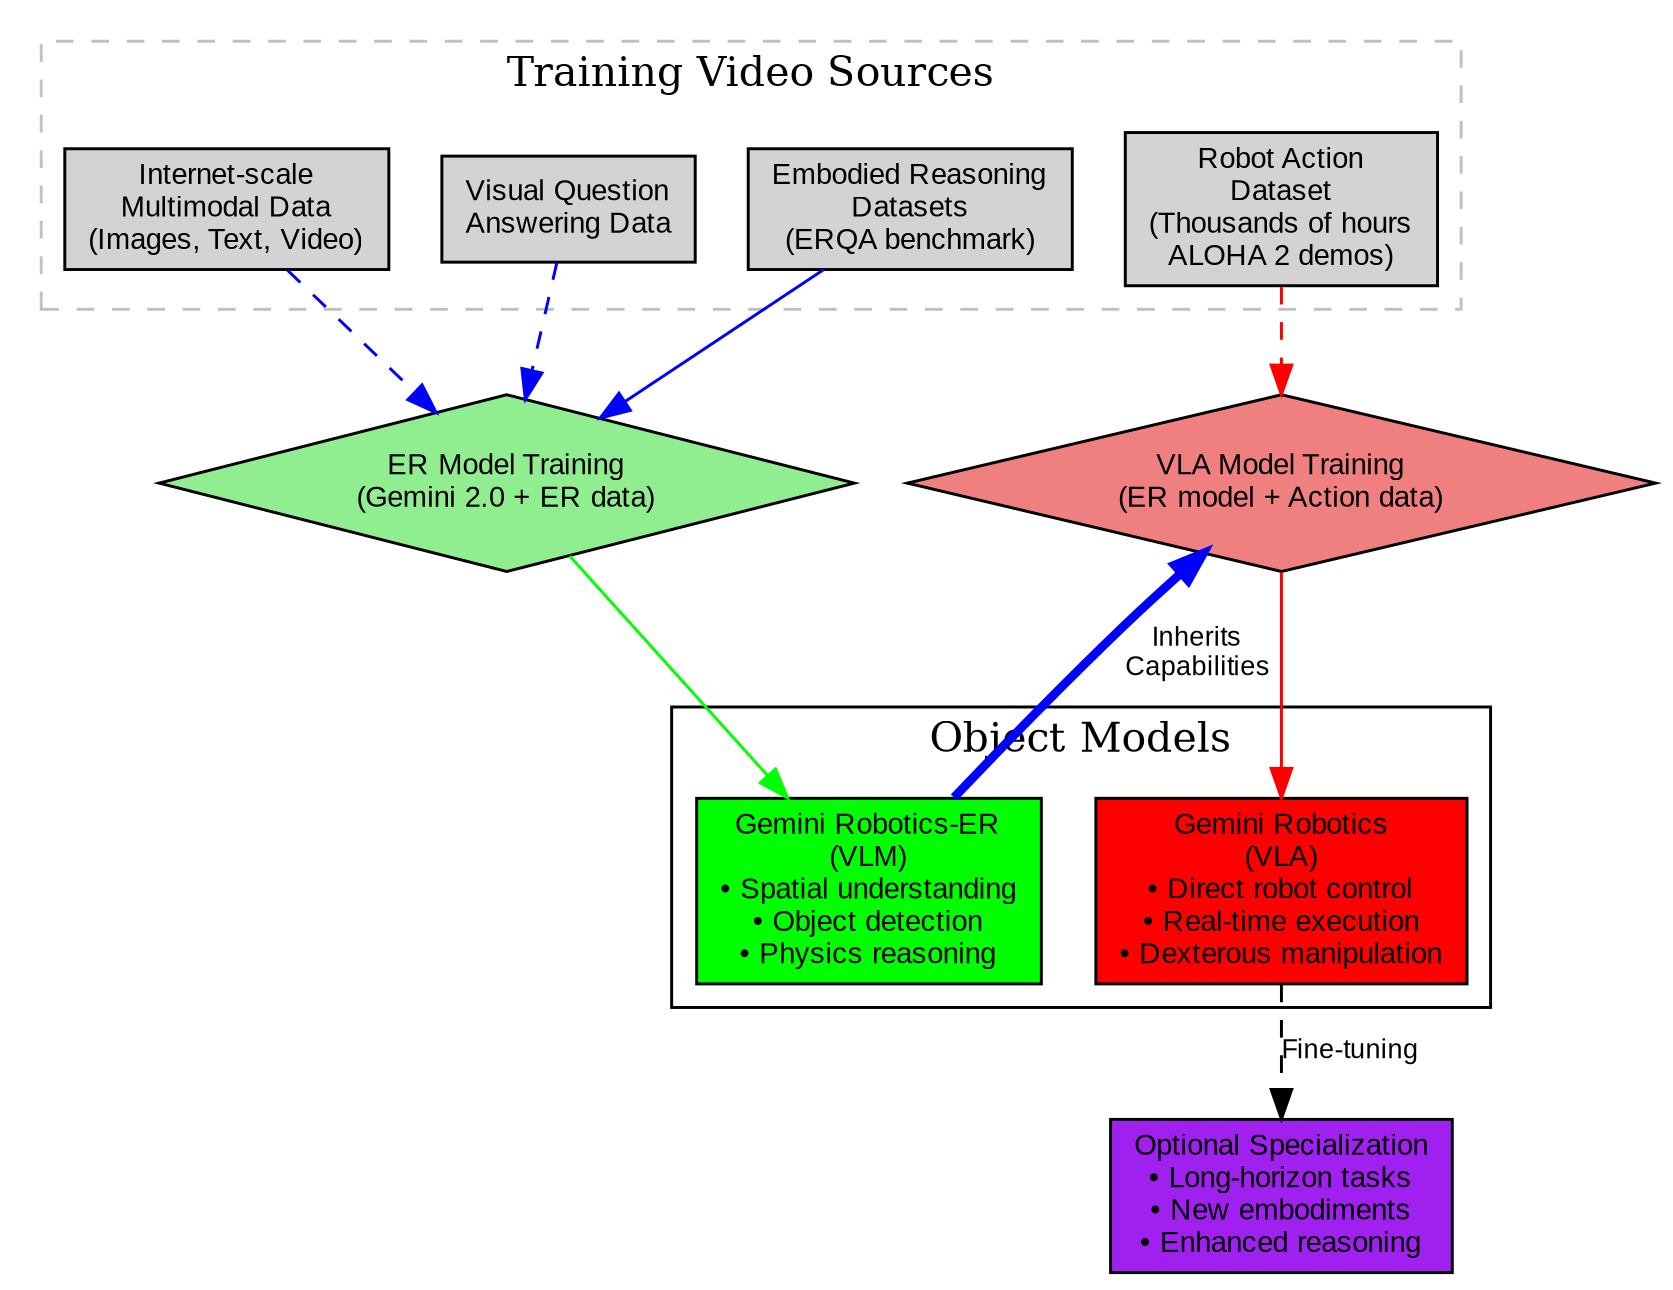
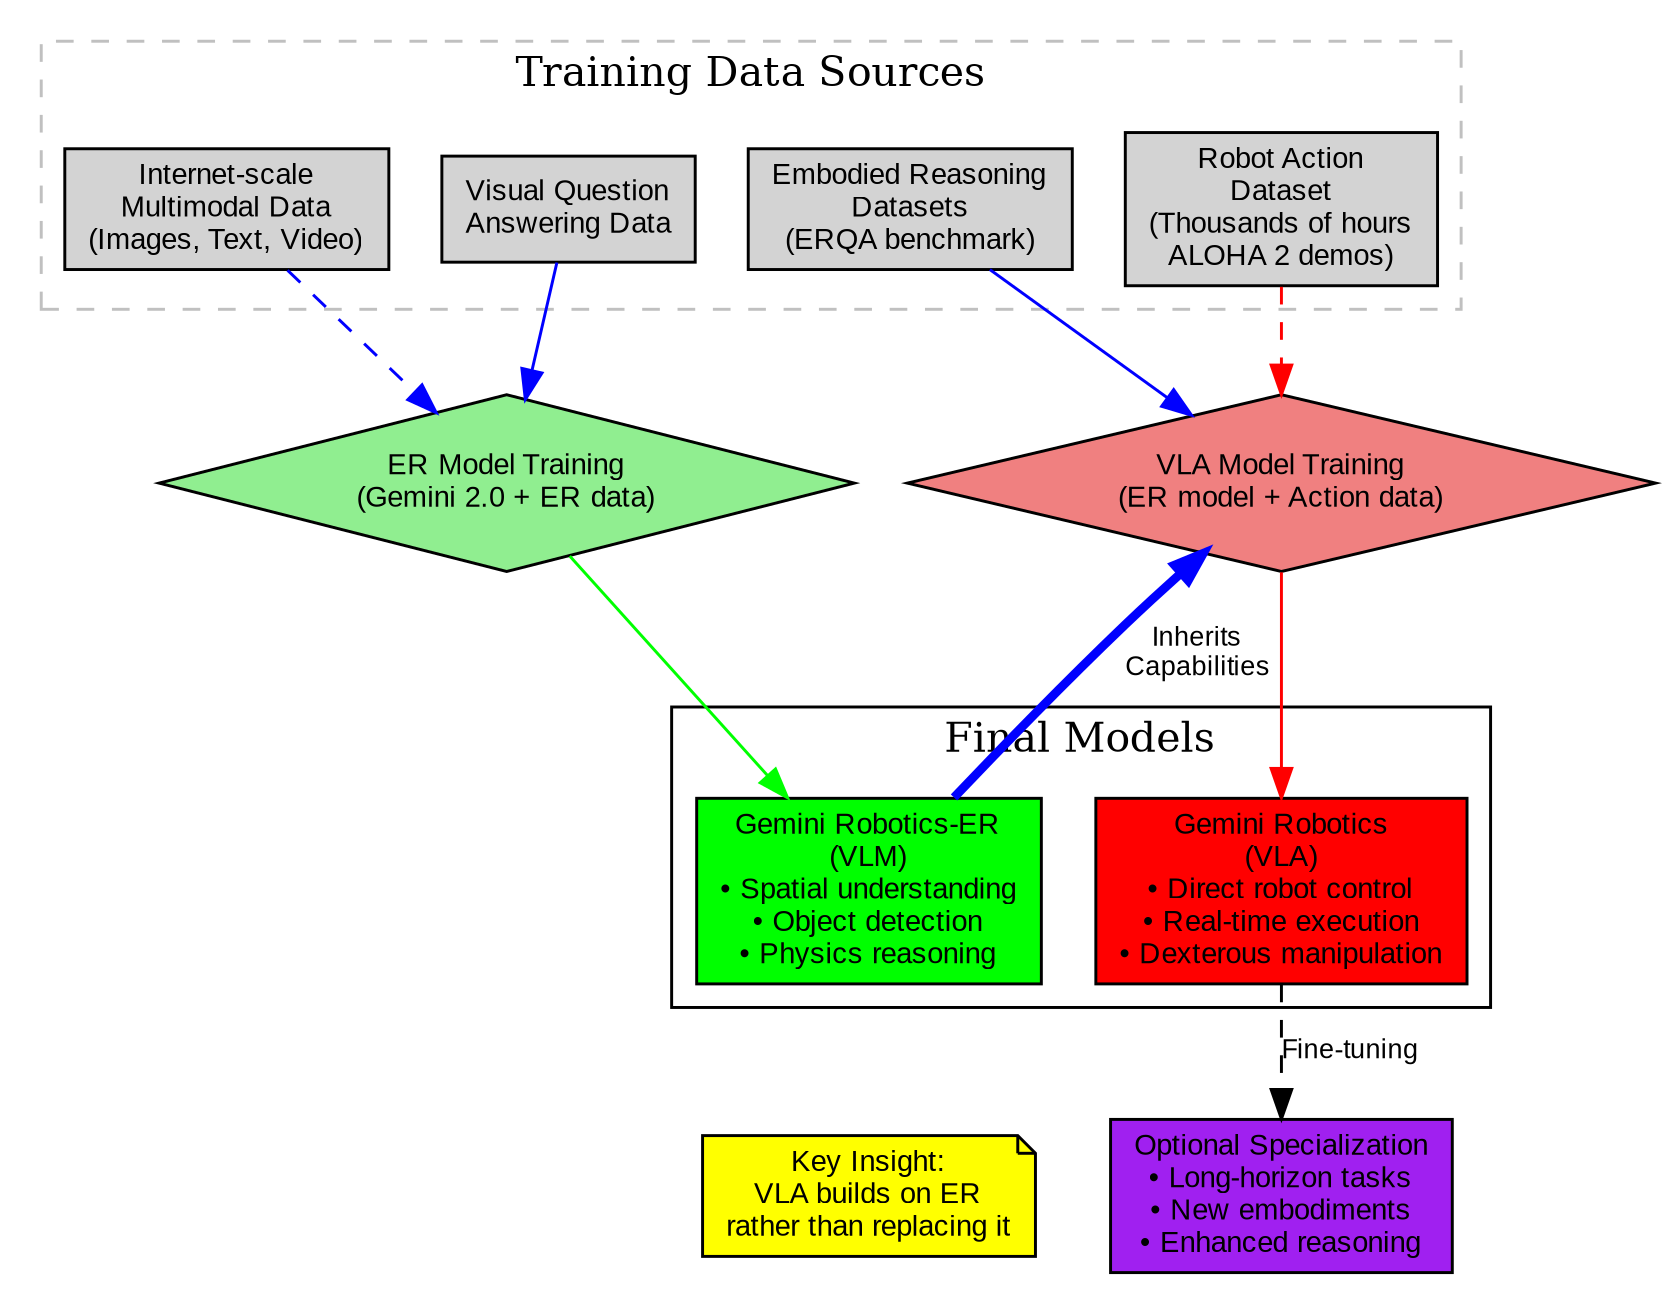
cluster "Training Video Sources": label "Training Video Sources" -> "Training Data Sources"
edge "Visual Question Answering Data" -> "ER Model Training (Gemini 2.0 + ER data)": style dashed -> solid
edge "Embodied Reasoning Datasets (ERQA benchmark)" -> "ER Model Training (Gemini 2.0 + ER data)": now "Embodied Reasoning Datasets (ERQA benchmark)" -> "VLA Model Training (ER model + Action data)"
cluster "Object Models": label "Object Models" -> "Final Models"
node "Key Insight: VLA builds on ER rather than replacing it": added
